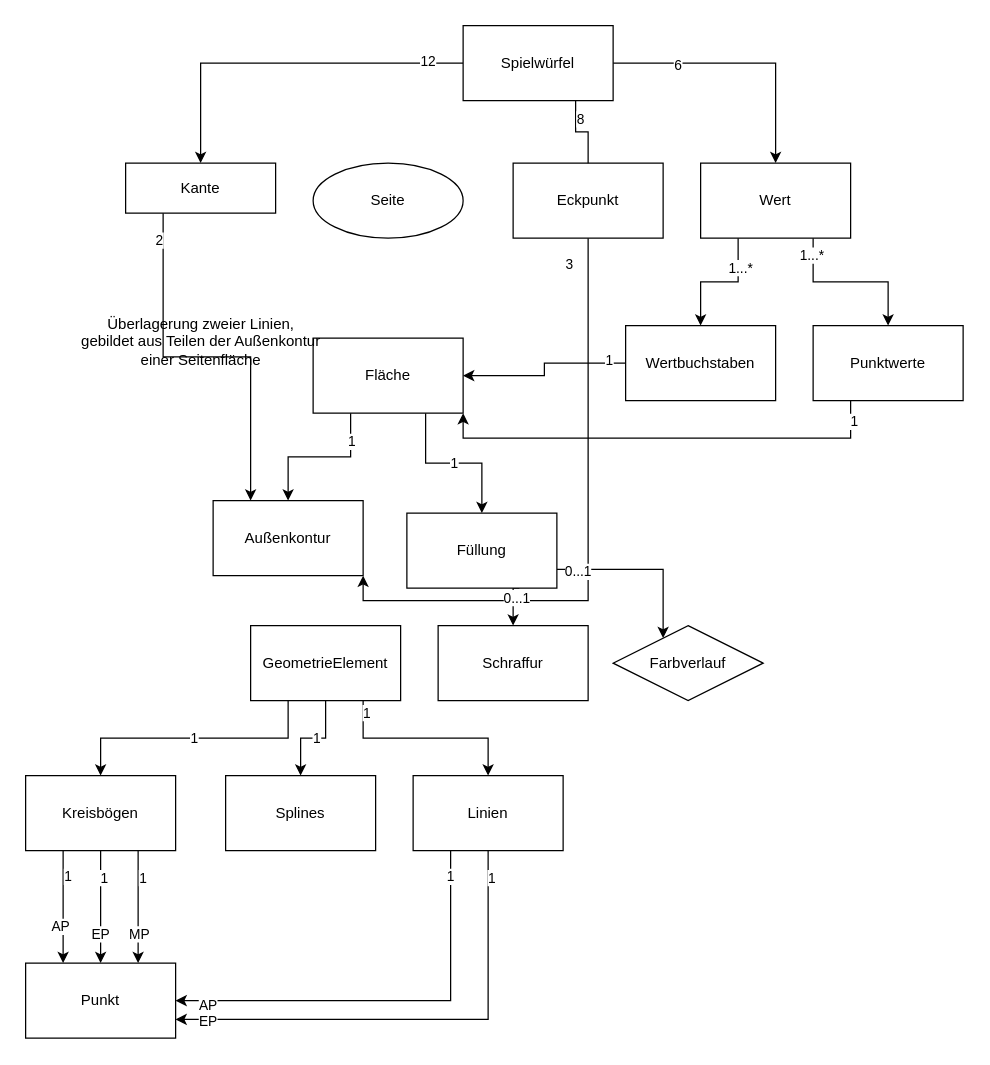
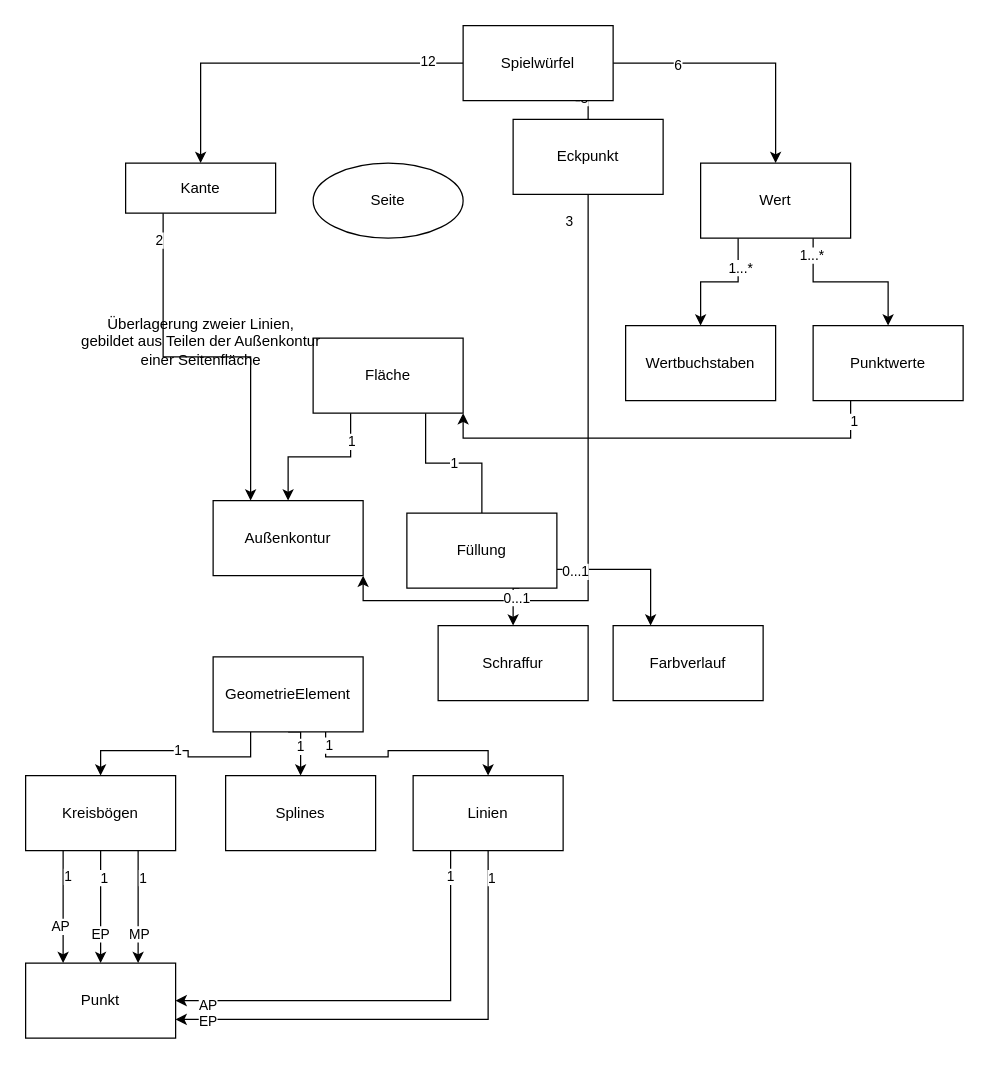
node "Eckpunkt": moved (588, 201) -> (588, 157)
edge "Wertbuchstaben" -> "Fläche": removed, label "1"
edge "Fläche" -> "Füllung": arrowhead classic -> none
node "GeometrieElement": moved (326, 663) -> (288, 694)
node "Farbverlauf": shape diamond -> rectangle
